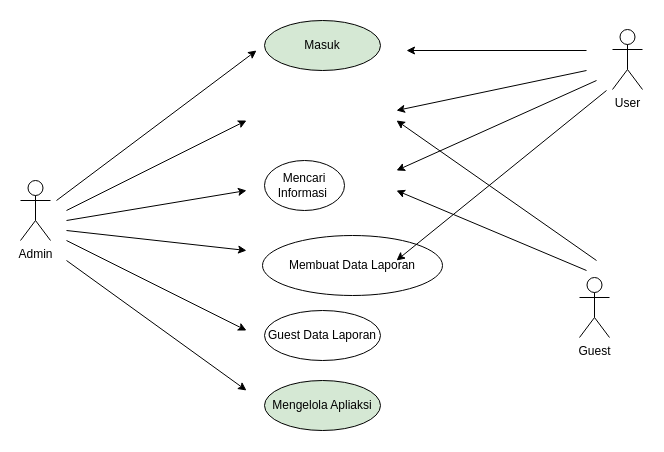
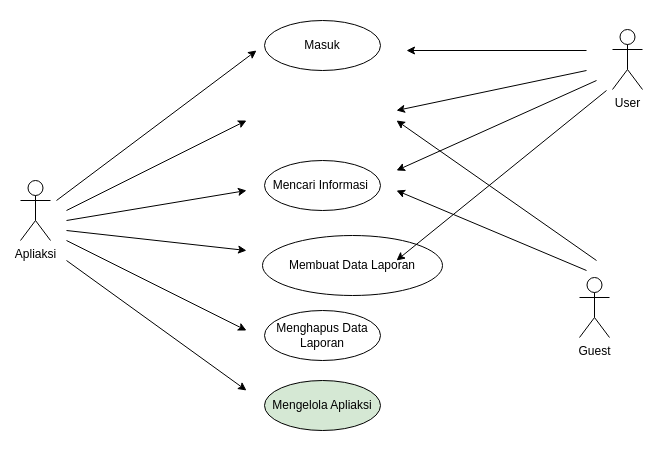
node "Masuk": fillcolor #d5e8d4 -> #ffffff
node "Mencari Informasi": size 80x50 -> 116x50
node "Admin": label "Admin" -> "Apliaksi"
node "Guest Data Laporan": label "Guest Data Laporan" -> "Menghapus Data Laporan"
